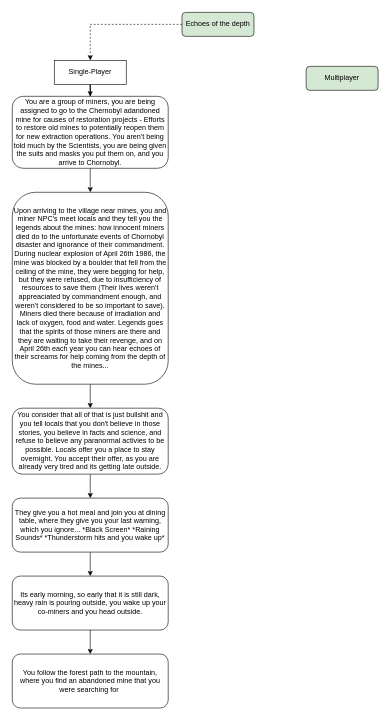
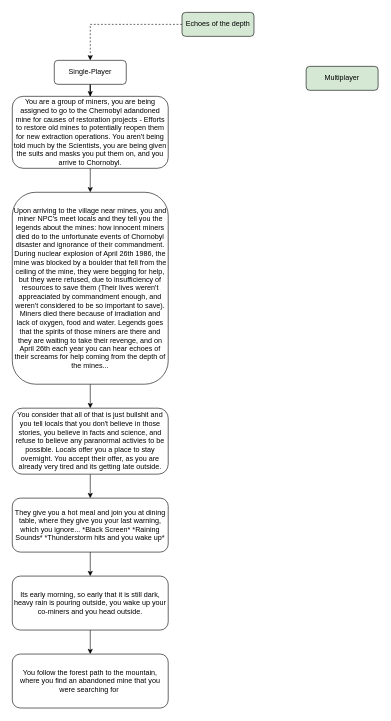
node "Single-Player": shape rectangle -> rounded rectangle
